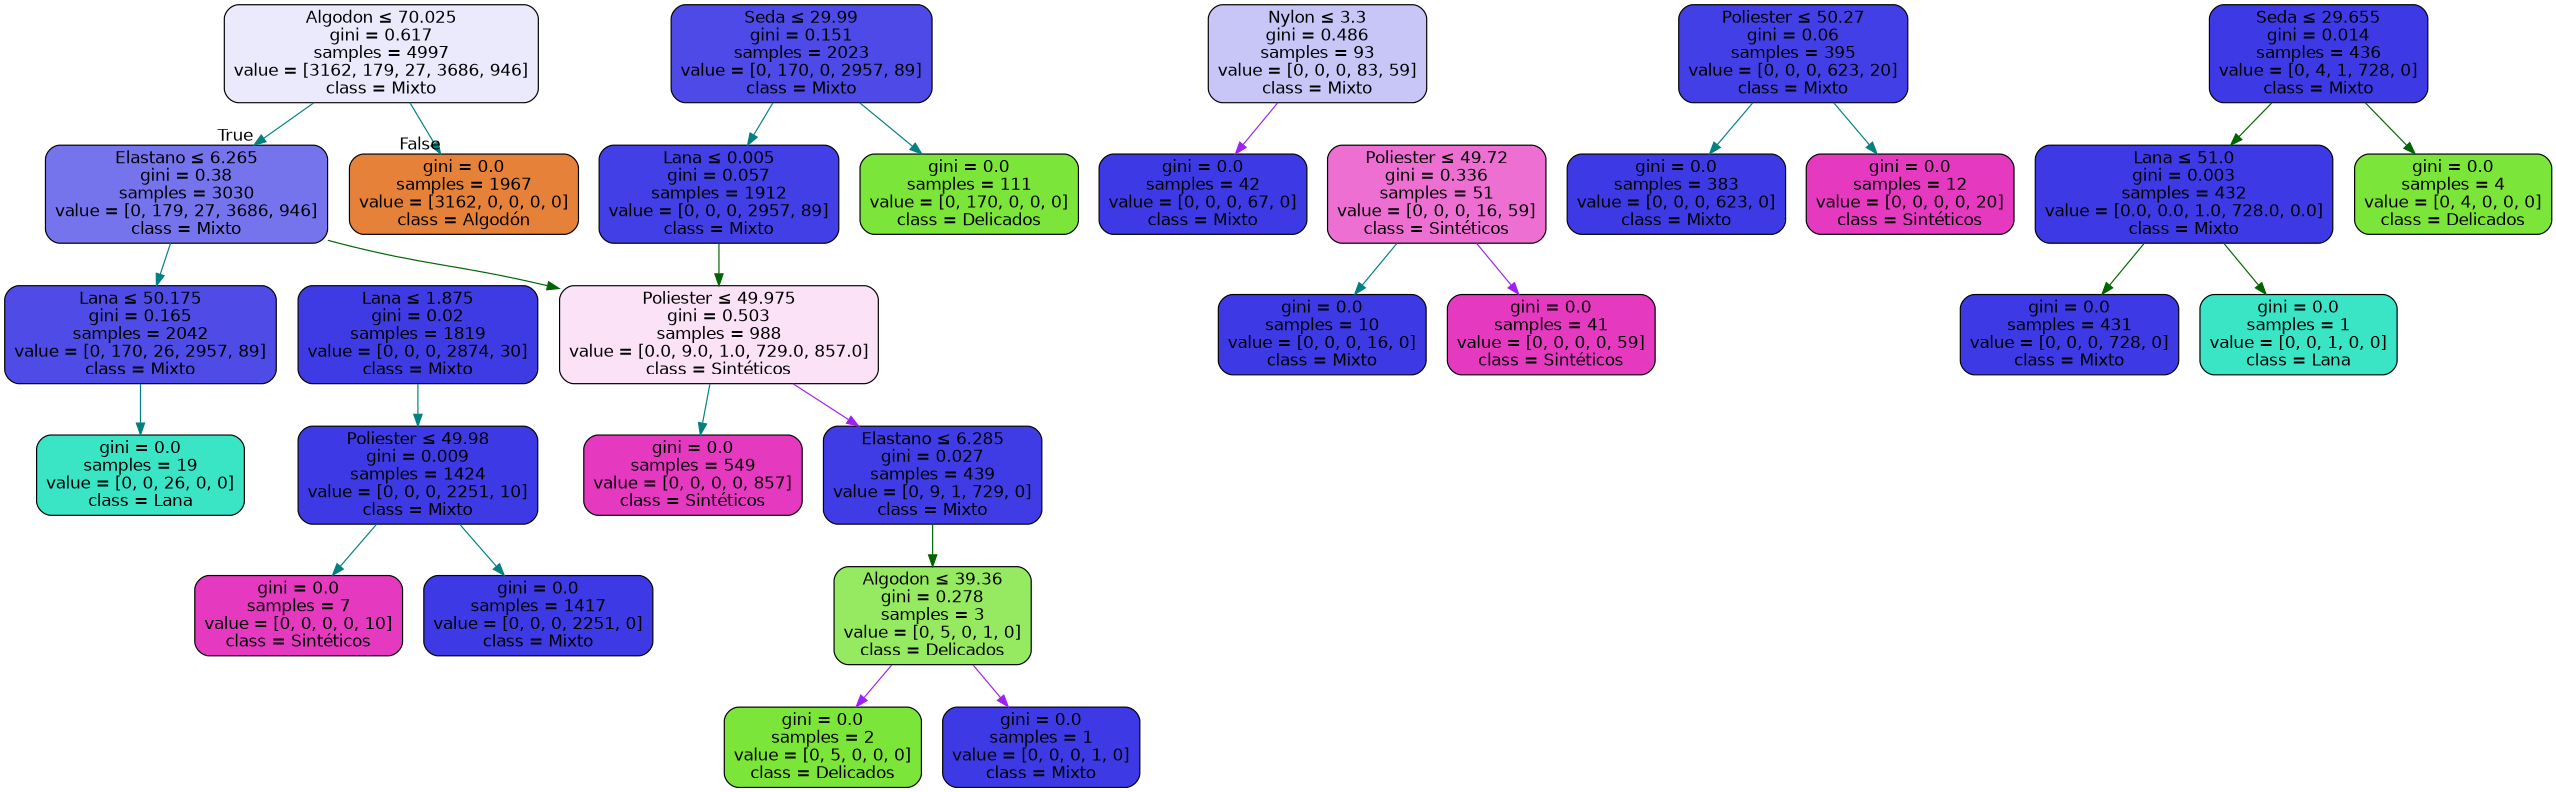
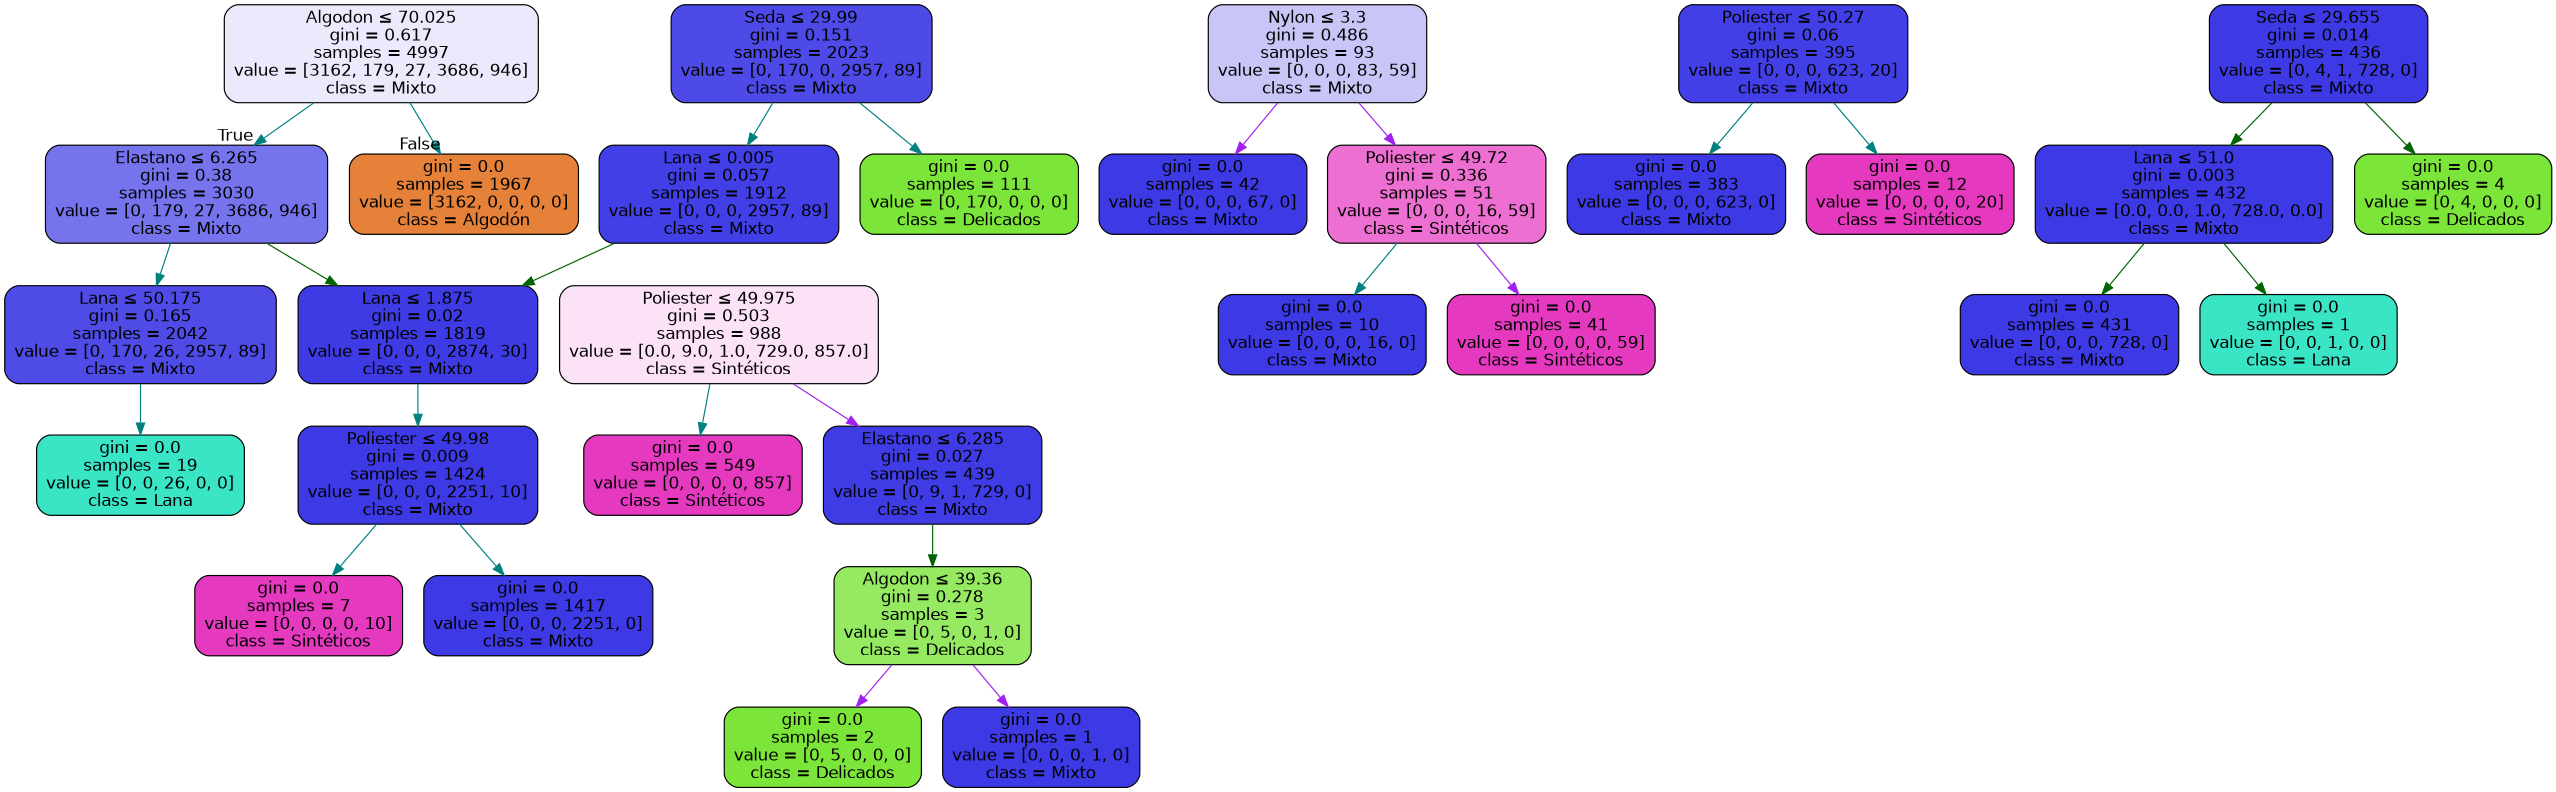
edge "Nylon ≤ 3.3" -> "Poliester ≤ 49.72": added
edge "Lana ≤ 0.005" -> "Poliester ≤ 49.975": now "Lana ≤ 0.005" -> "Lana ≤ 1.875"
edge "Elastano ≤ 6.265" -> "Poliester ≤ 49.975": now "Elastano ≤ 6.265" -> "Lana ≤ 1.875"
